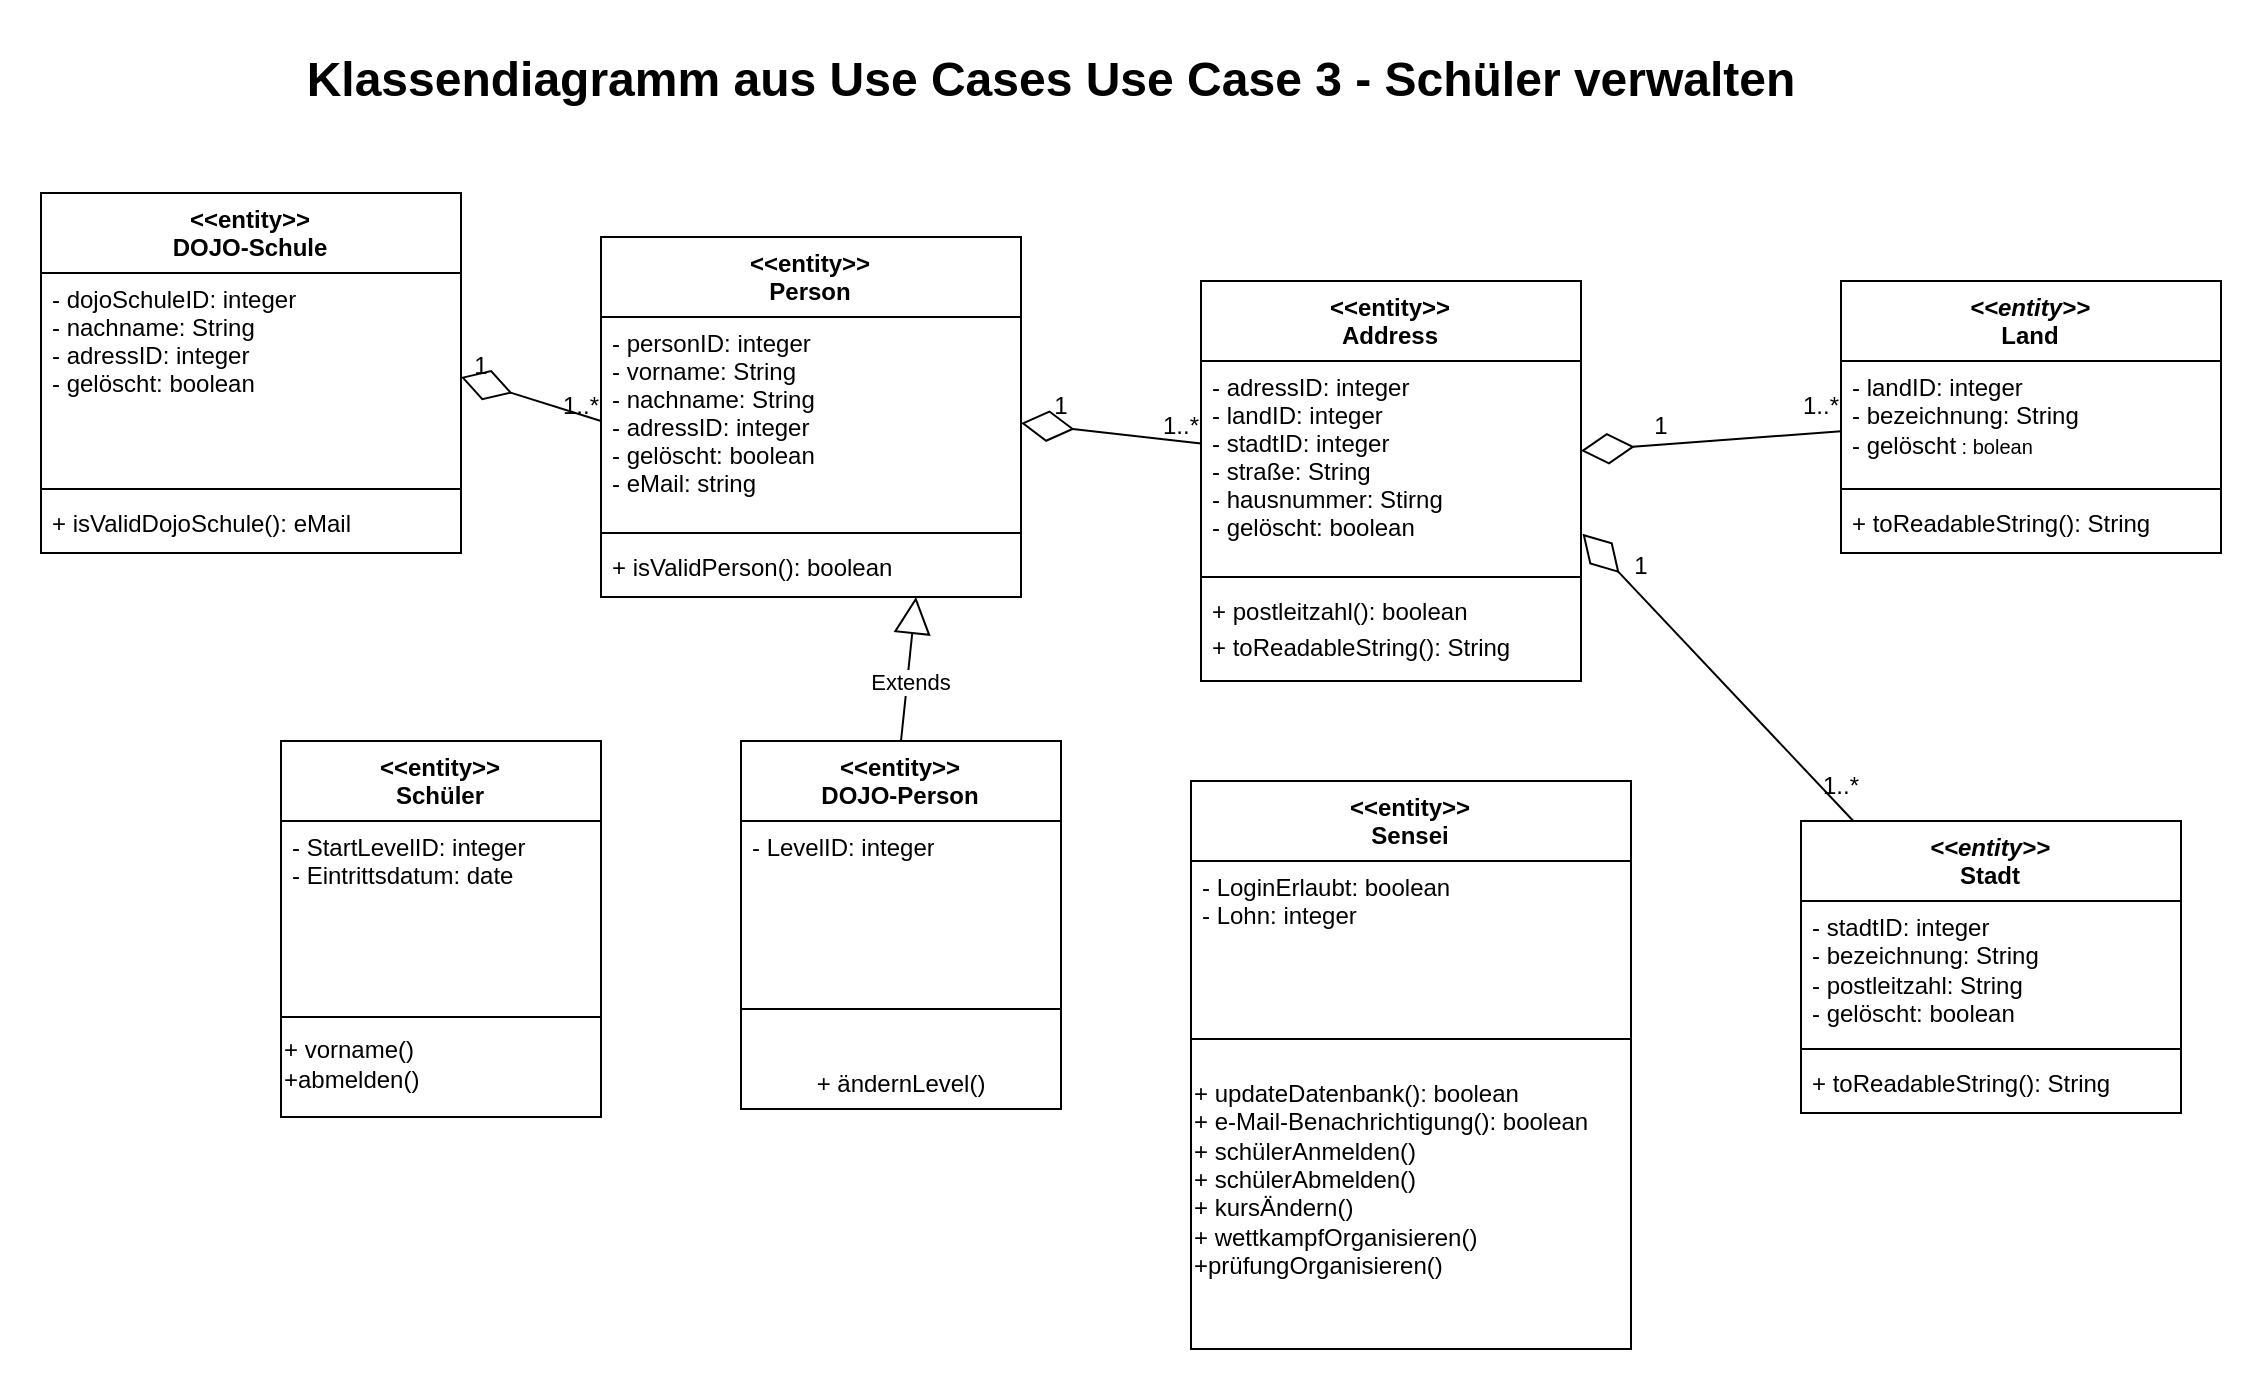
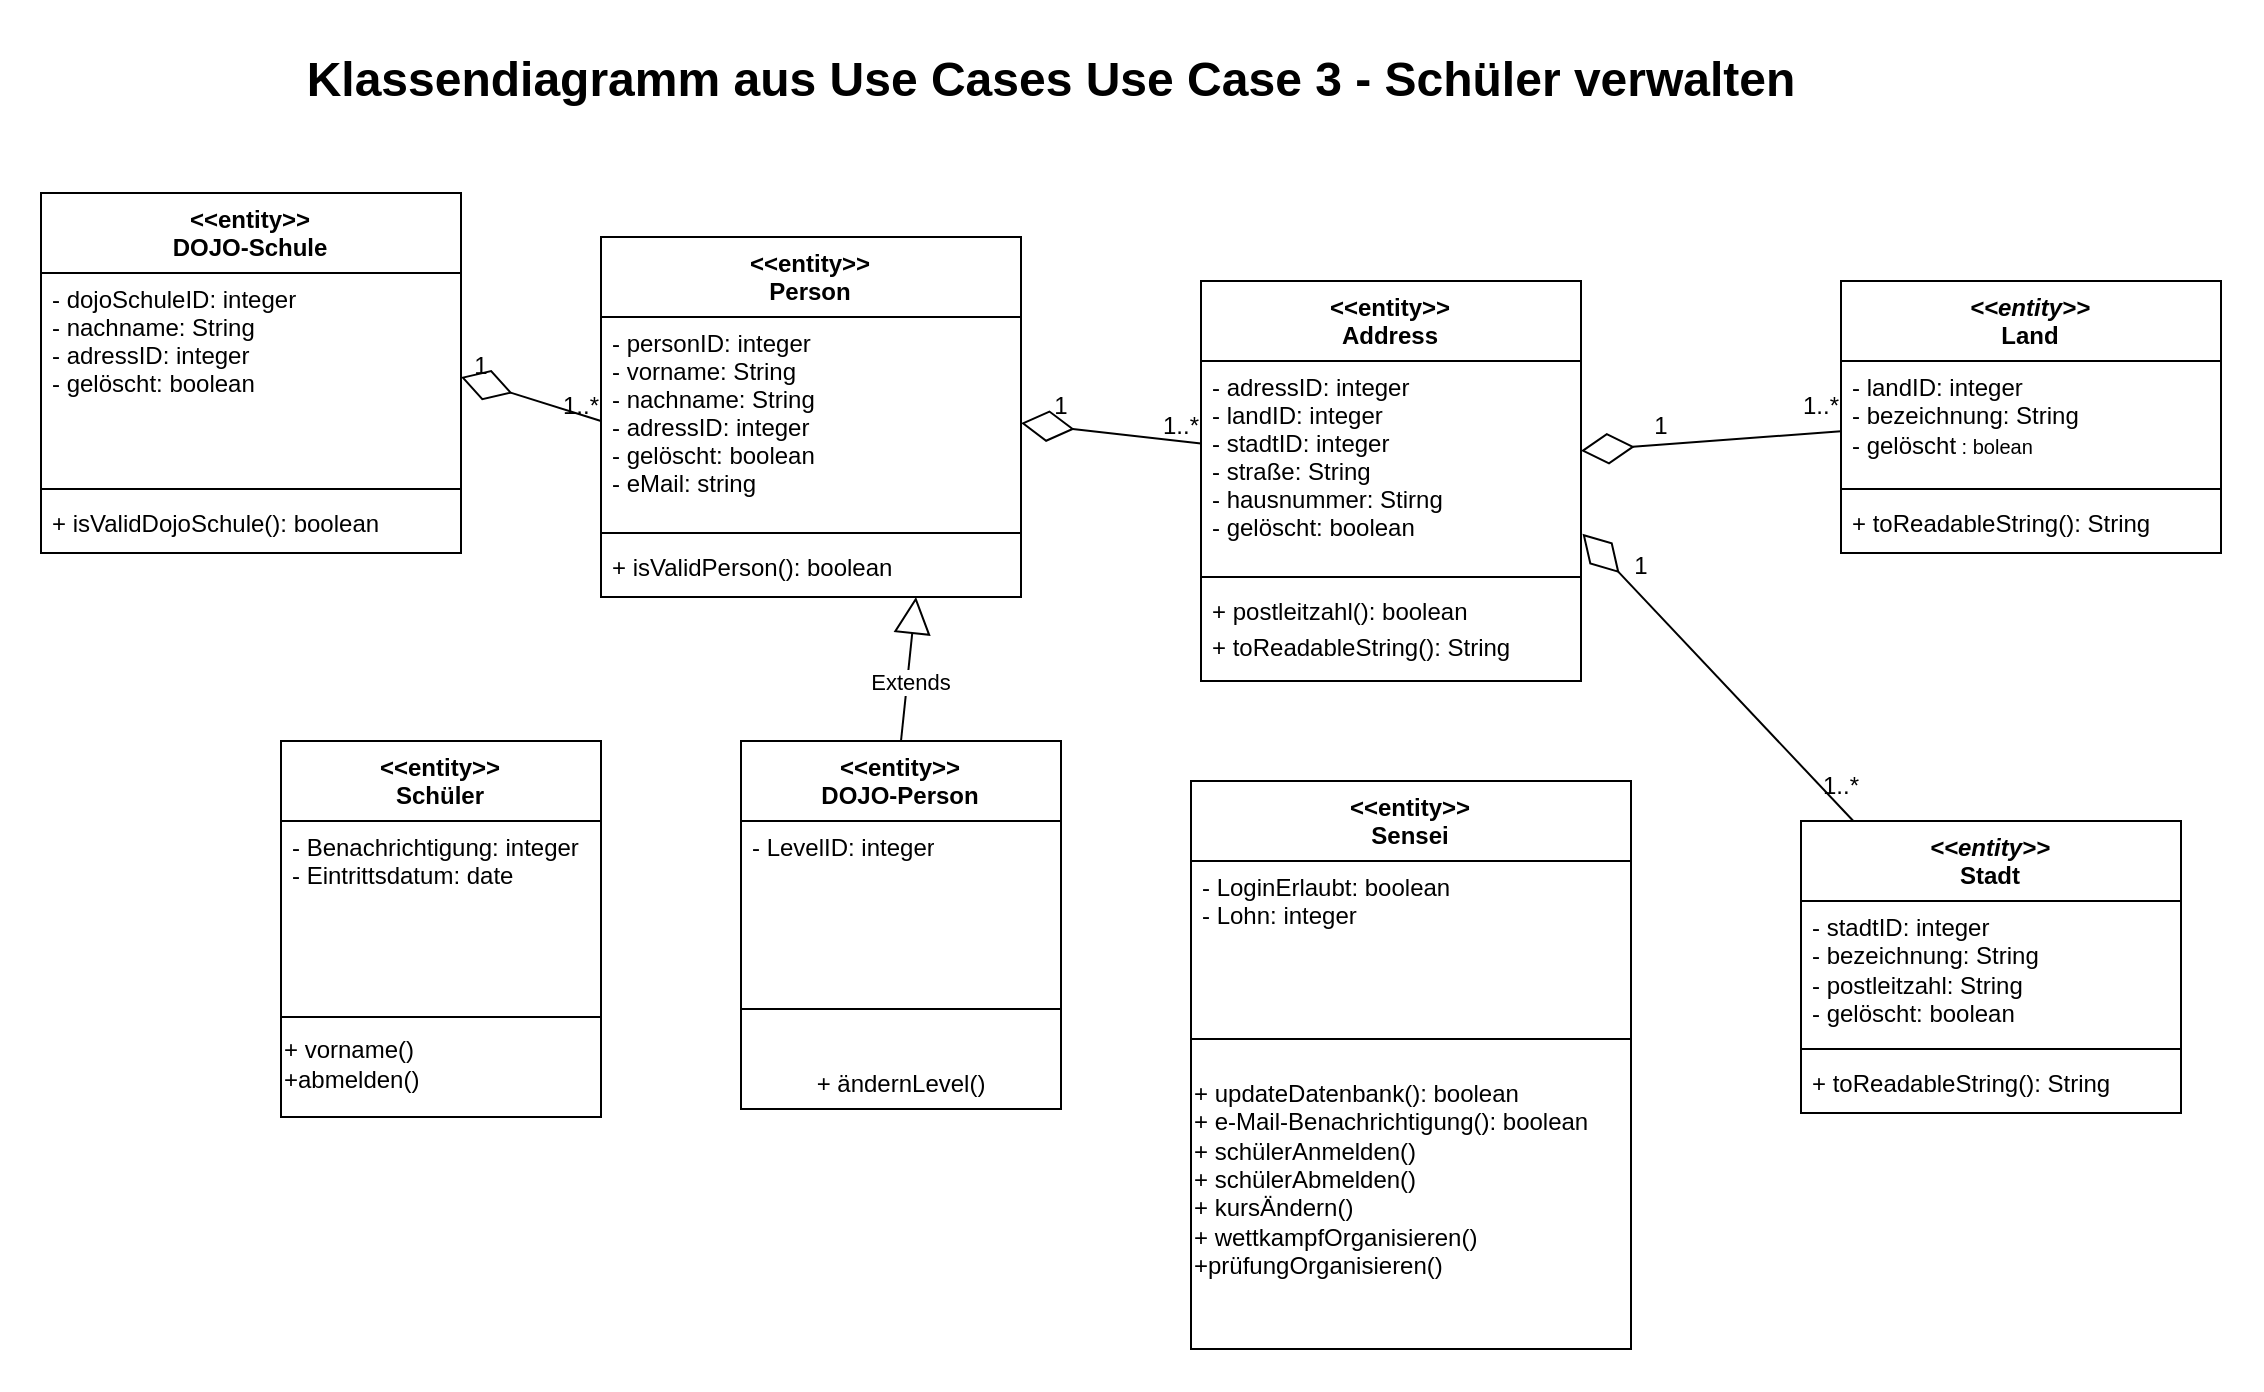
node "+ isValidDojoSchule(): eMail": label "+ isValidDojoSchule(): eMail" -> "+ isValidDojoSchule(): boolean"
node "- StartLevelID: integer - Eintrittsdatum: date": label "- StartLevelID: integer - Eintrittsdatum: date" -> "- Benachrichtigung: integer - Eintrittsdatum: date"
